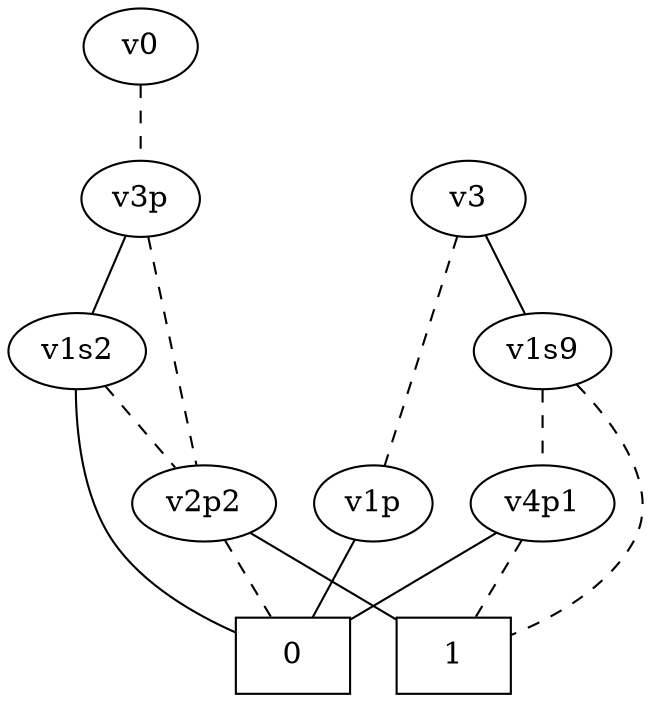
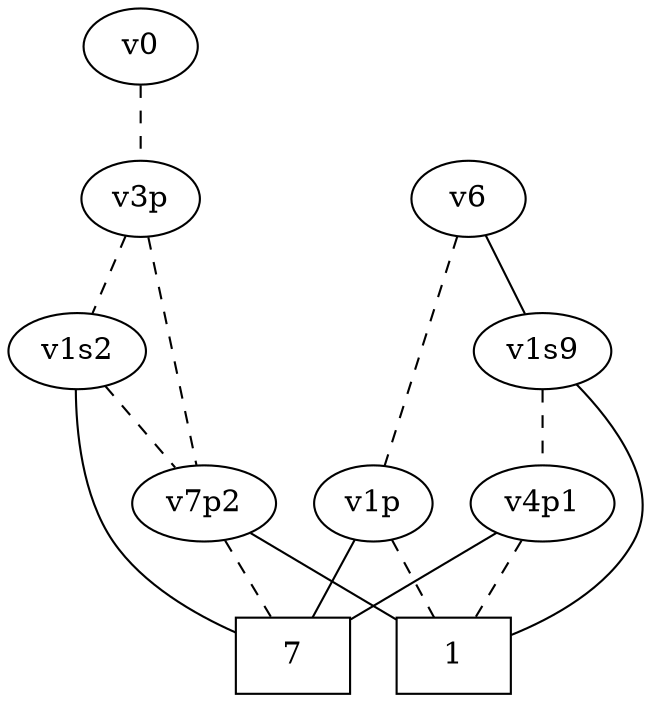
node "v3": label "v3" -> "v6"
edge "v3p" -- "v1s2": style solid -> dashed
node "v2p2": label "v2p2" -> "v7p2"
edge "v1s9" -- "1": style dashed -> solid
edge "v1p" -- "1": added
node "0": label "0" -> "7"
